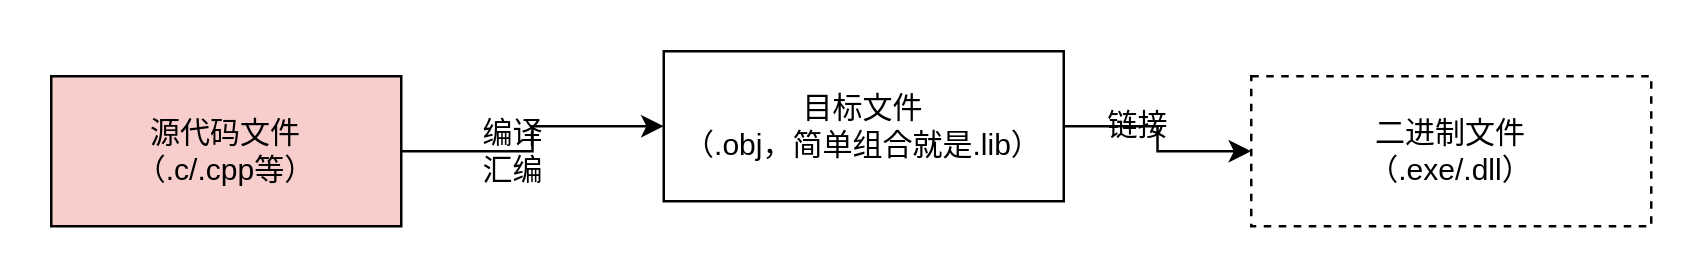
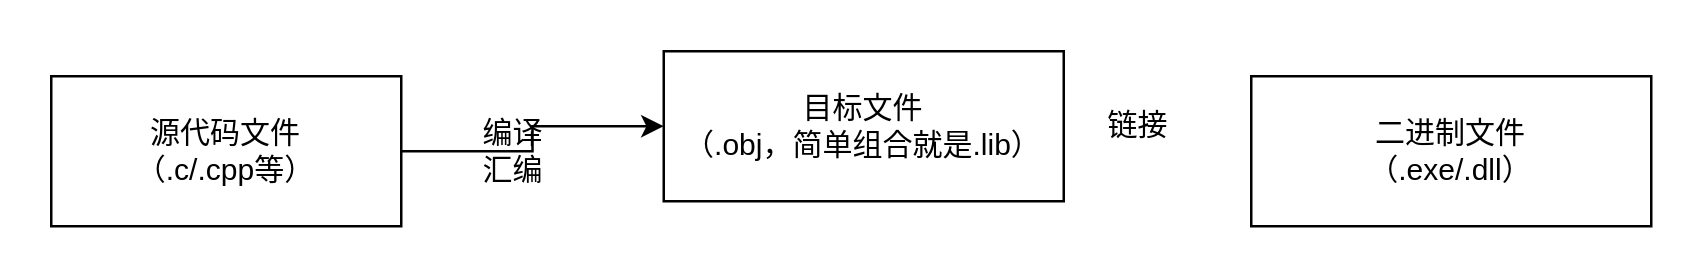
edge "目标文件 （.obj，简单组合就是.lib）" -> "二进制文件 （.exe/.dll）": removed
node "源代码文件 （.c/.cpp等）": fillcolor #f8cecc -> #ffffff
node "二进制文件 （.exe/.dll）": style dashed -> solid
